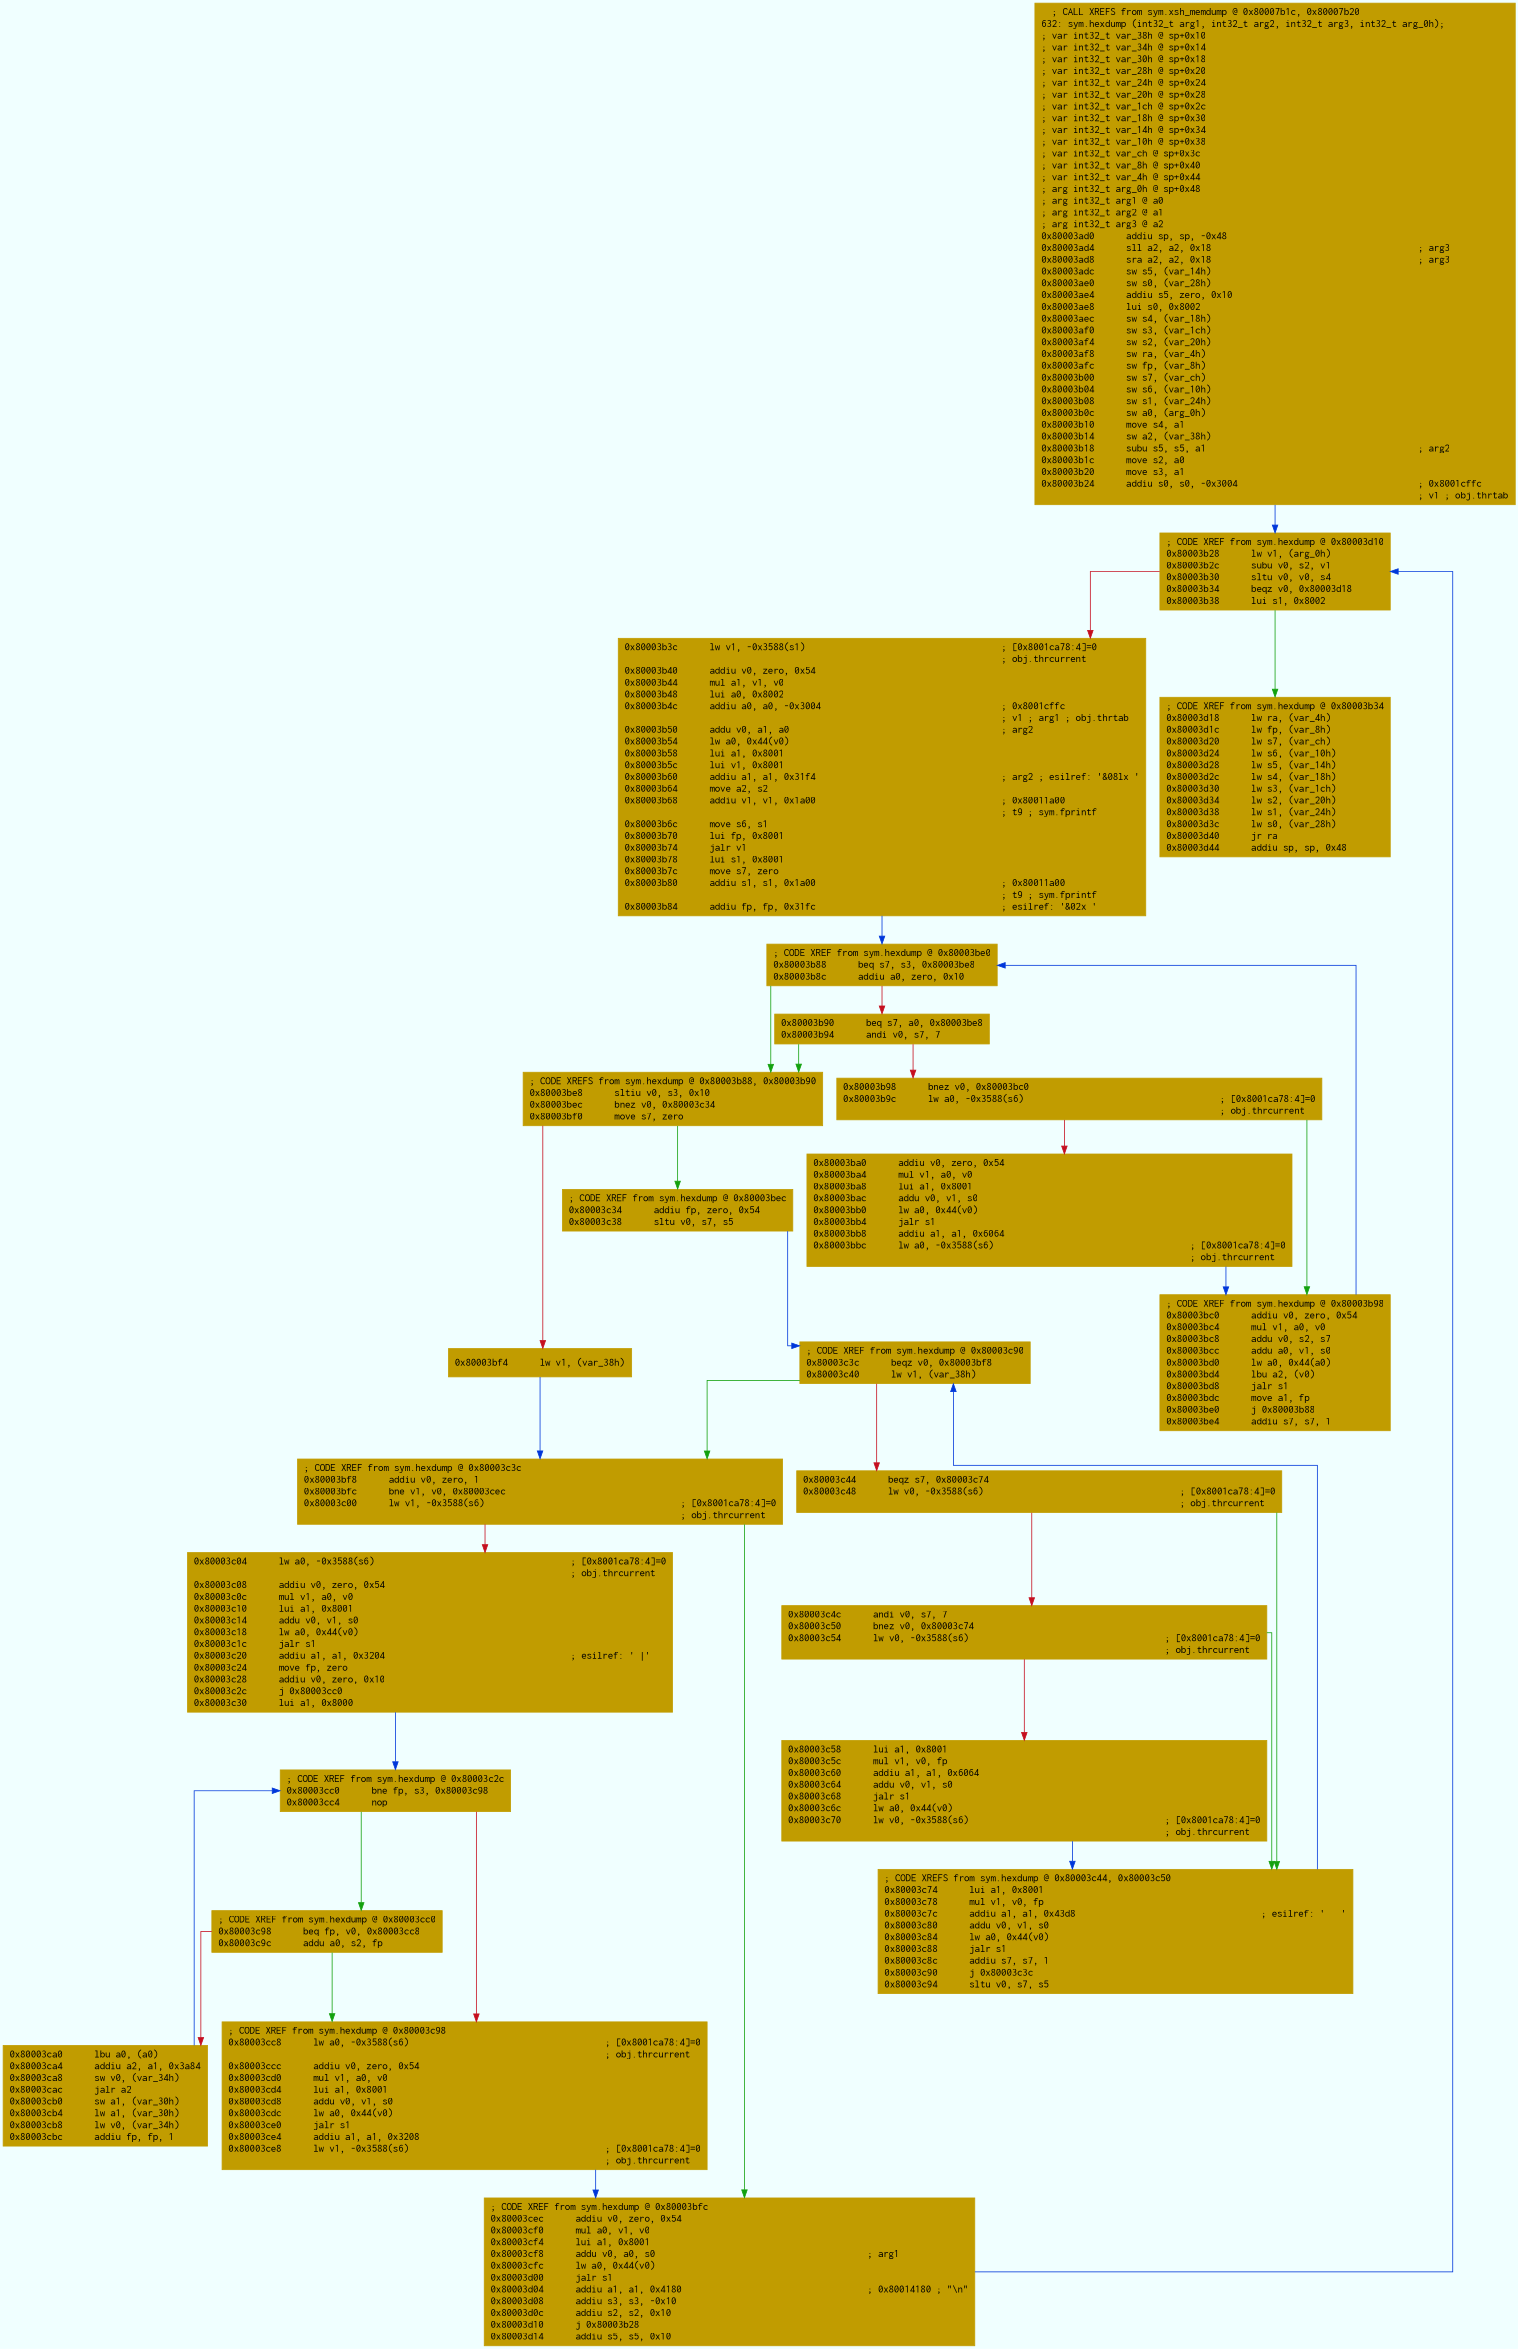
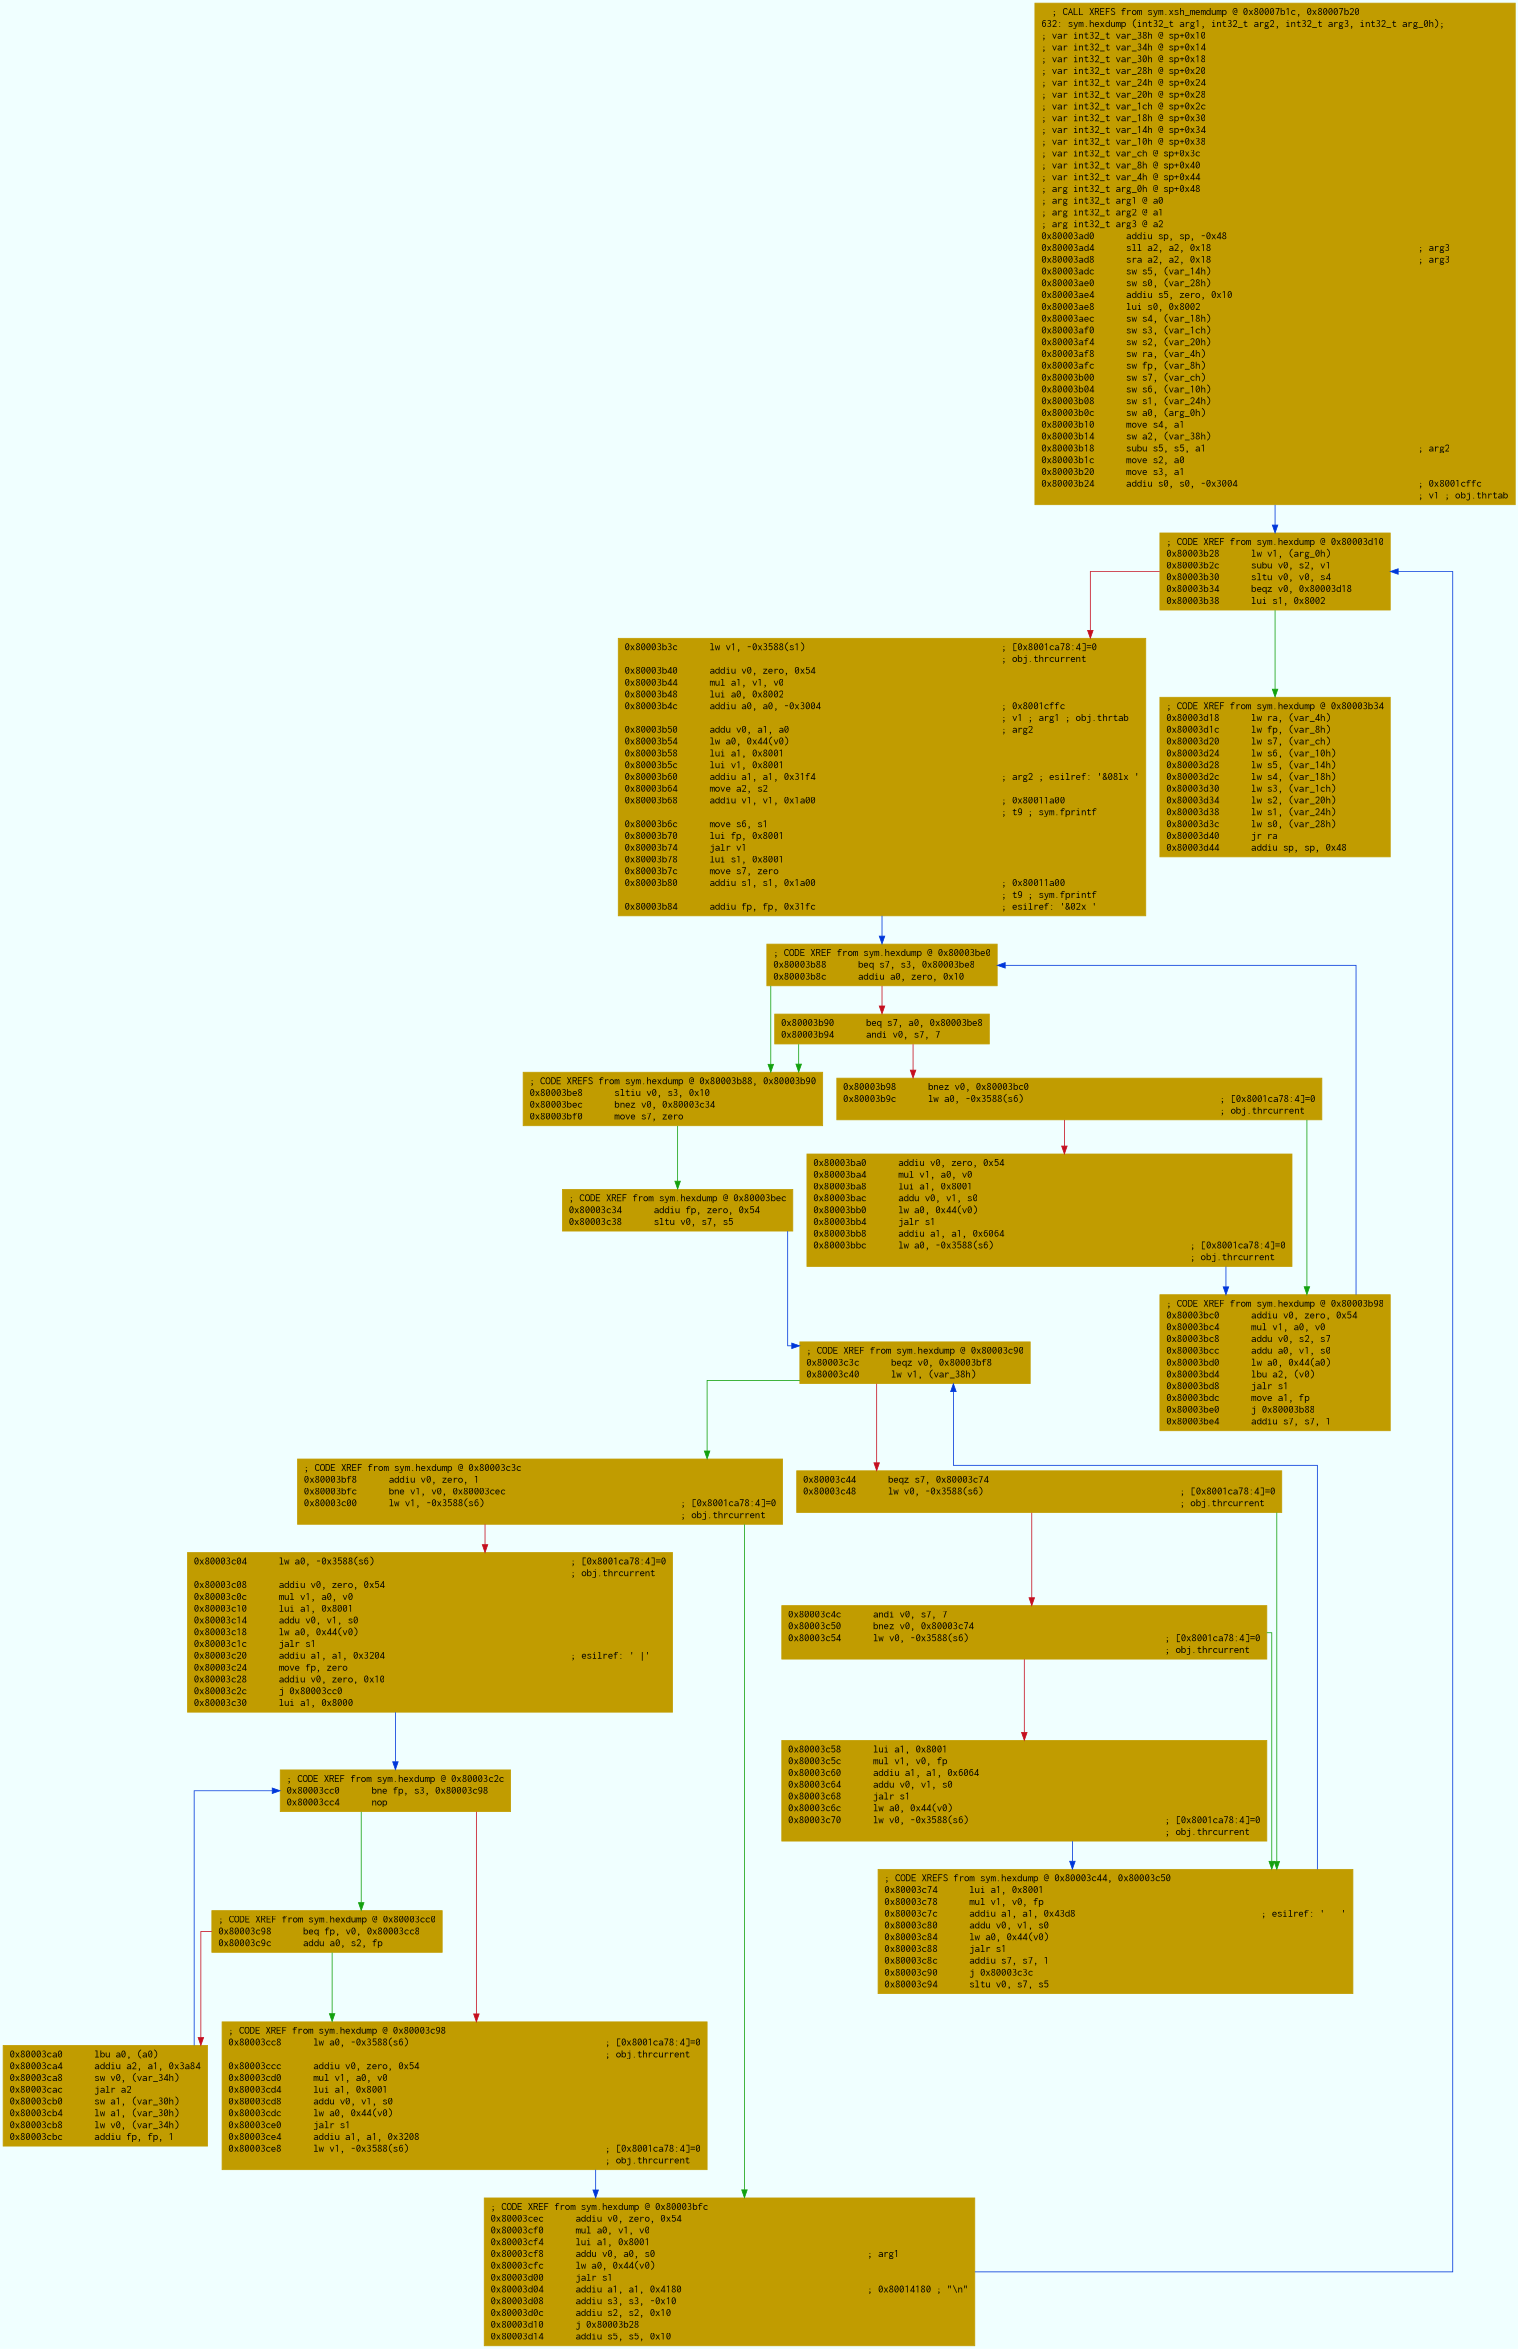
node "0x80003bf4      lw v1, (var_38h)": removed
